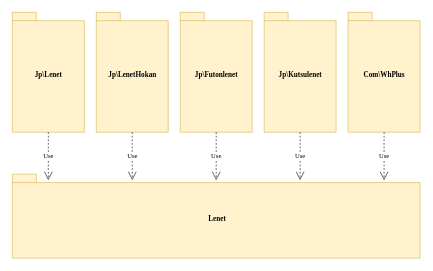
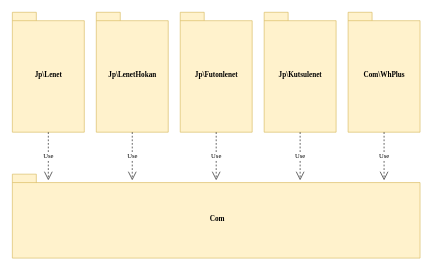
node "Lenet": label "Lenet" -> "Com"
